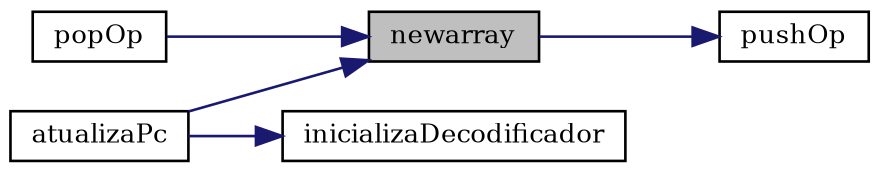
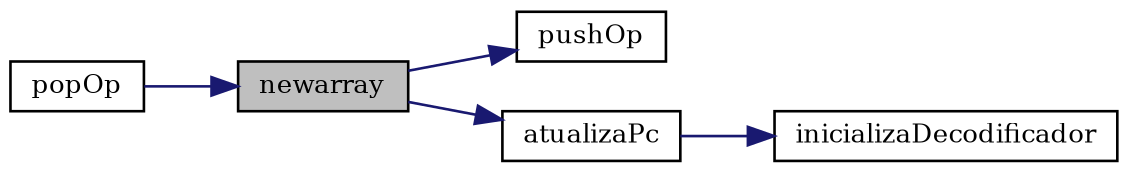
edge "atualizaPc" -> "newarray": reversed
